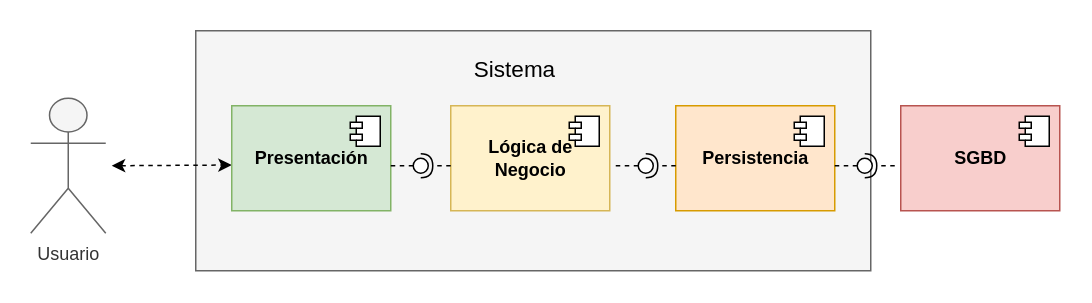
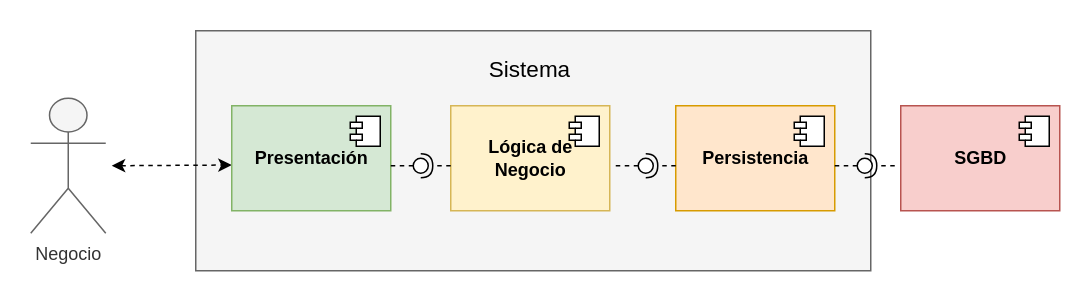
node "Sistema": moved (515, 68) -> (530, 68)
node "Usuario": label "Usuario" -> "Negocio"
